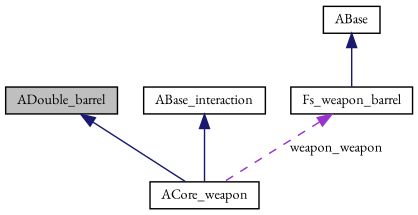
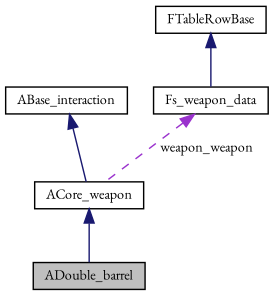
node "ABase": label "ABase" -> "FTableRowBase"
node "Fs_weapon_barrel": label "Fs_weapon_barrel" -> "Fs_weapon_data"
edge "ACore_weapon" -> "ADouble_barrel": reversed
